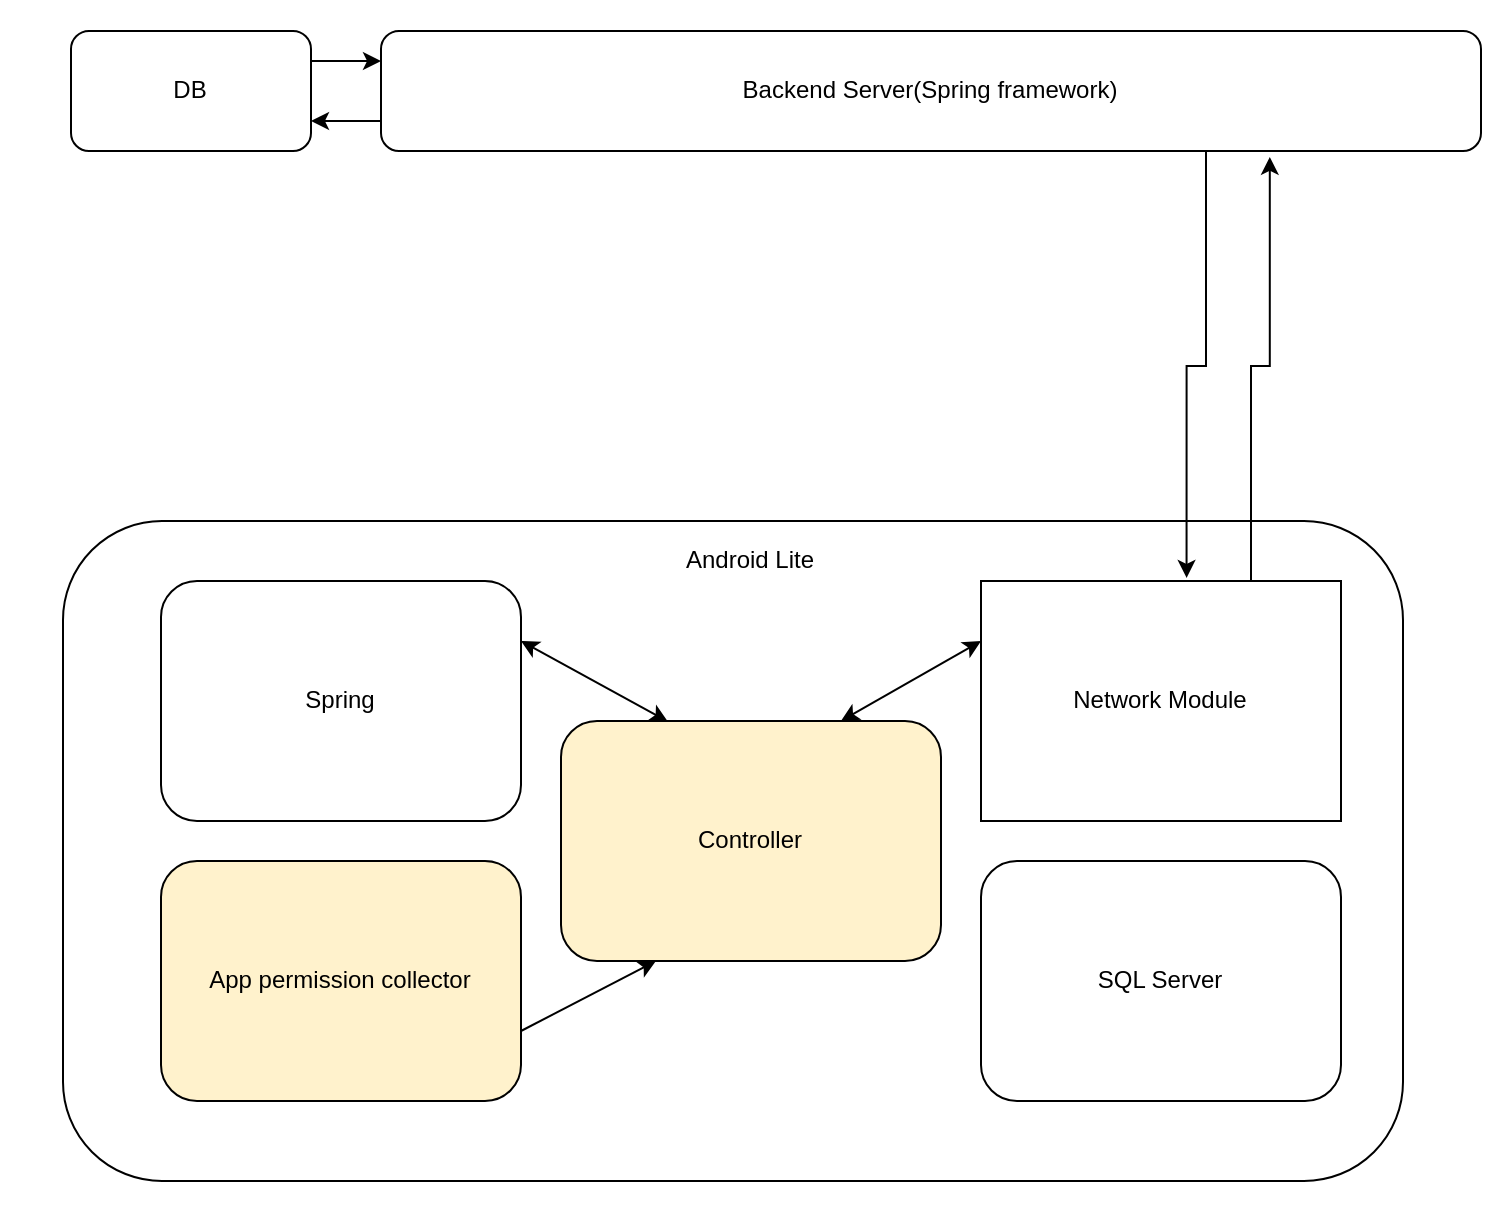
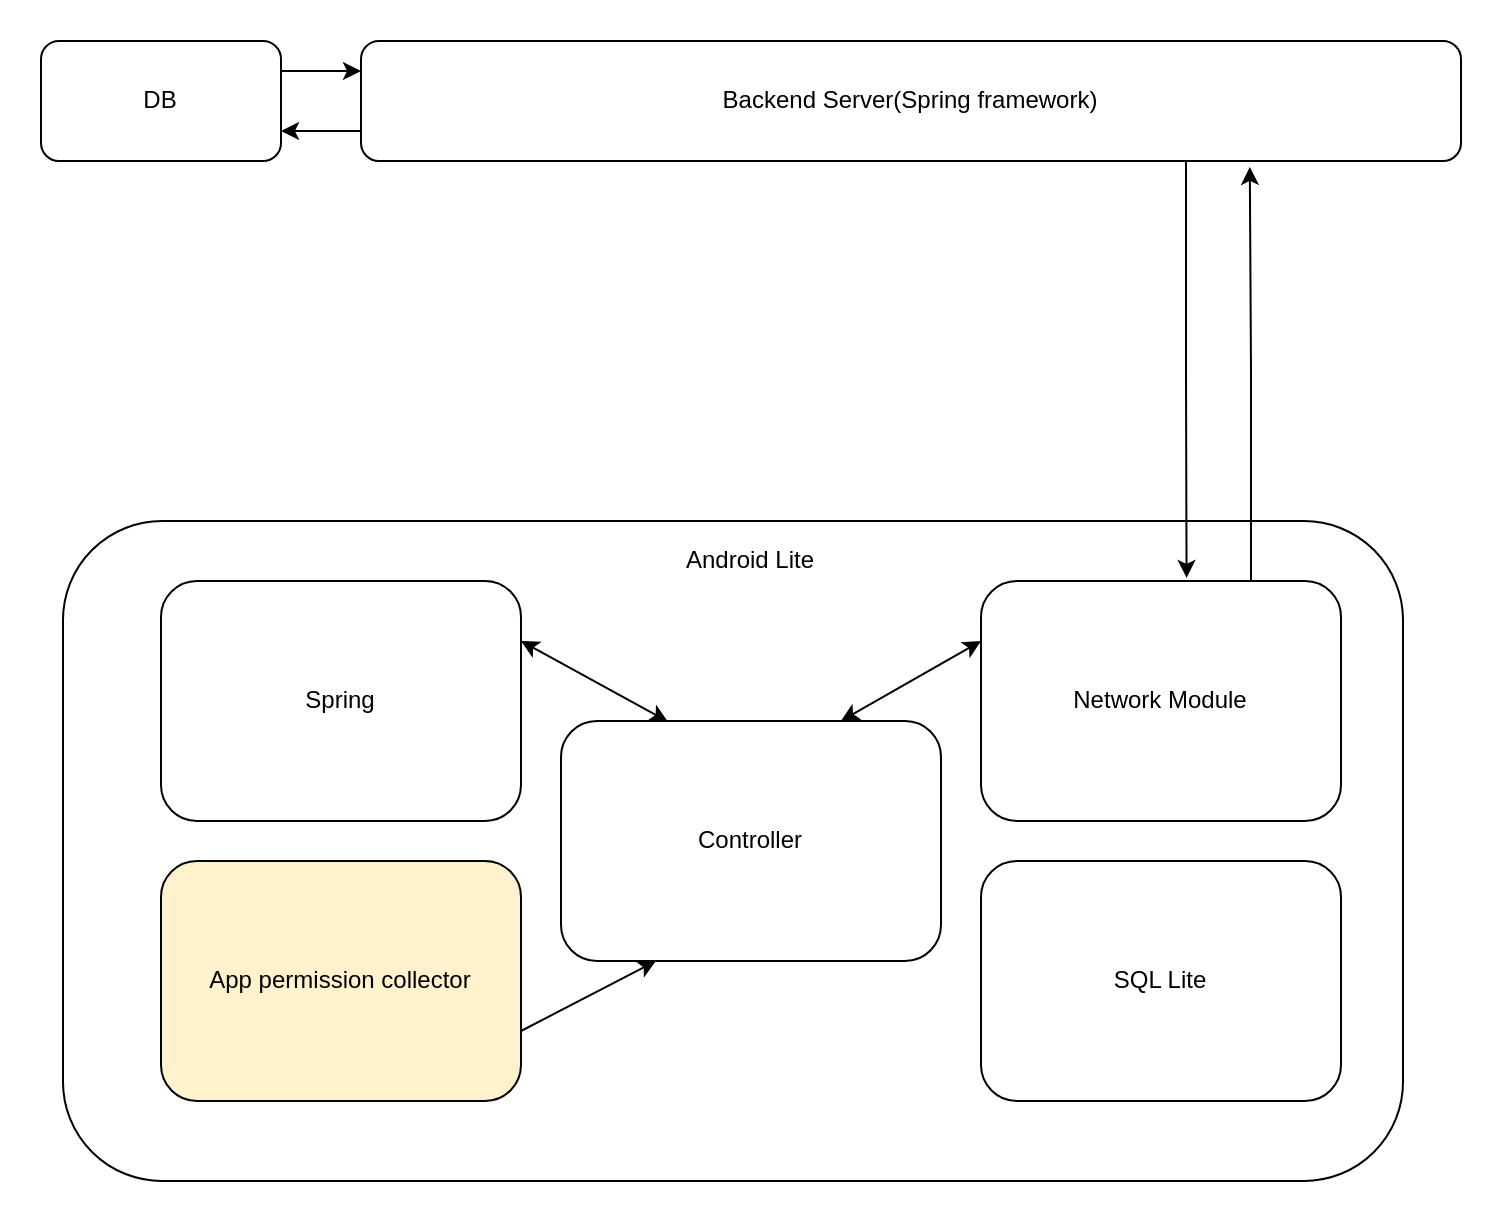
node "DB": moved (191, 91) -> (161, 101)
node "Backend Server(Spring framework)": moved (931, 91) -> (911, 101)
node "Network Module": shape rectangle -> rounded rectangle
node "Controller": fillcolor #fff2cc -> #ffffff
node "SQL Server": label "SQL Server" -> "SQL Lite"
